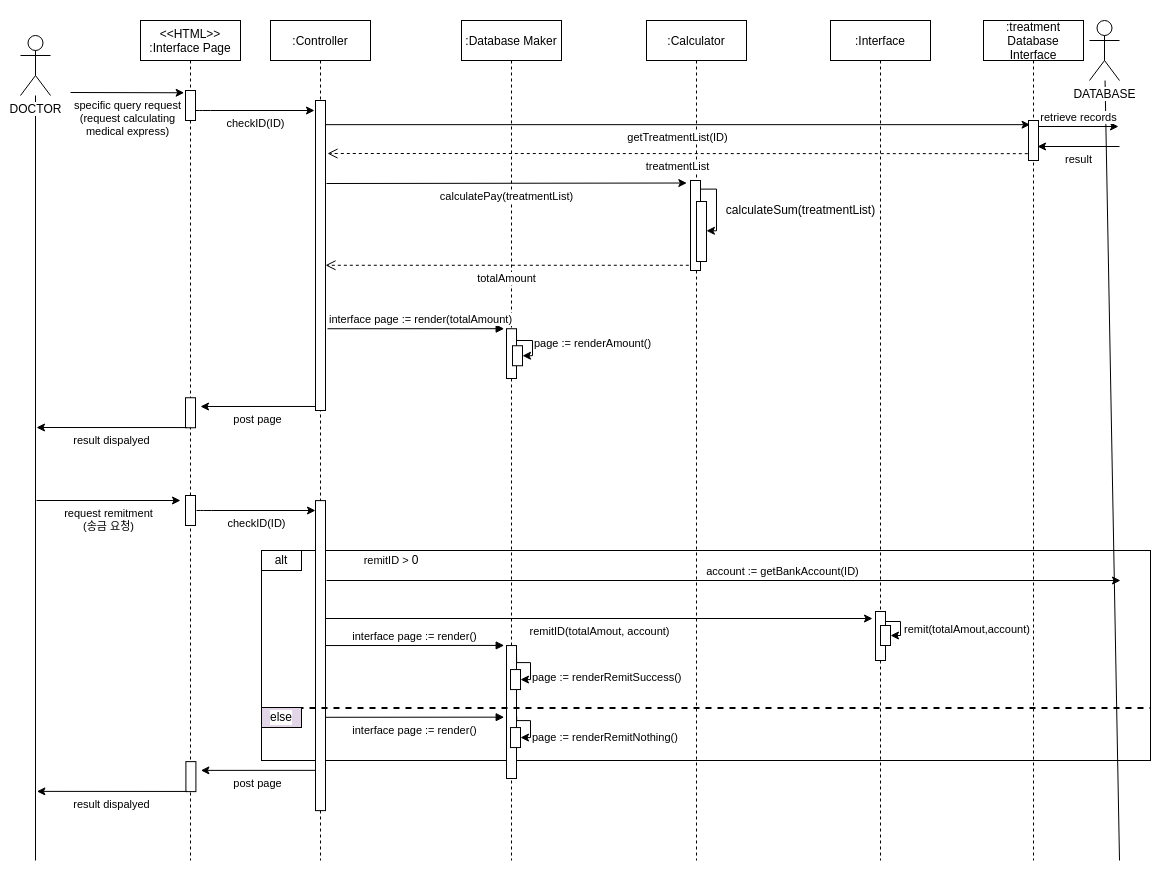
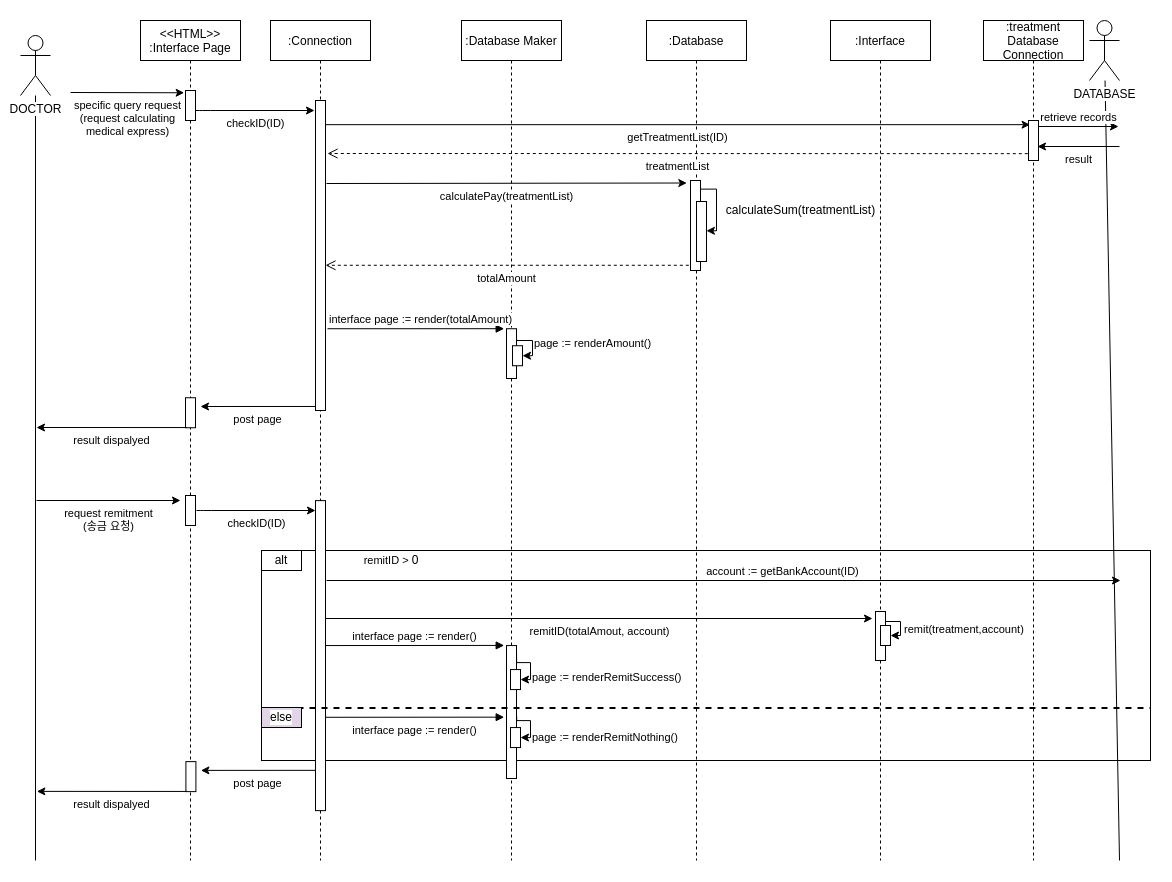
node ":treatment Database Interface": label ":treatment Database Interface" -> ":treatment Database Connection"
node ":Controller": label ":Controller" -> ":Connection"
node ":Calculator": label ":Calculator" -> ":Database"
node "remit(totalAmout,account)": label "remit(totalAmout,account)" -> "remit(treatment,account)"
